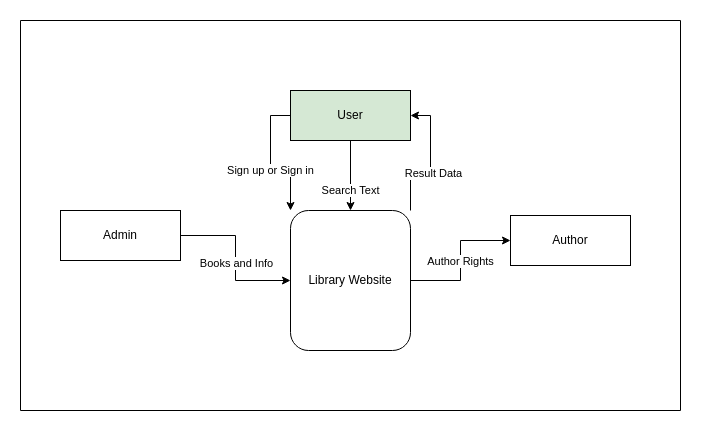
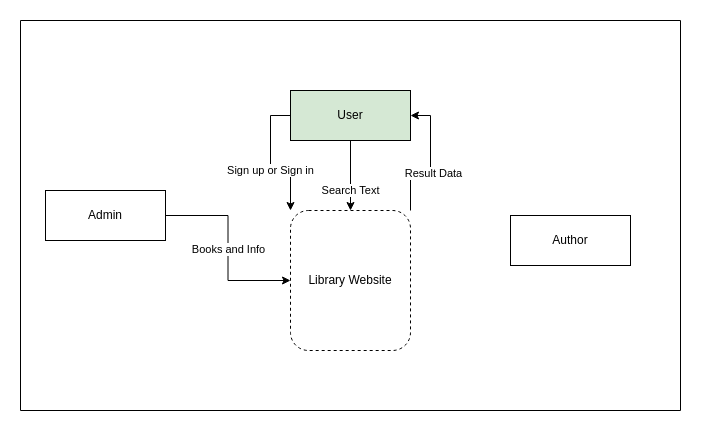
node "Admin": moved (121, 236) -> (106, 216)
edge "Library Website" -> "Author": removed, label "Author Rights"
node "Library Website": style solid -> dashed
